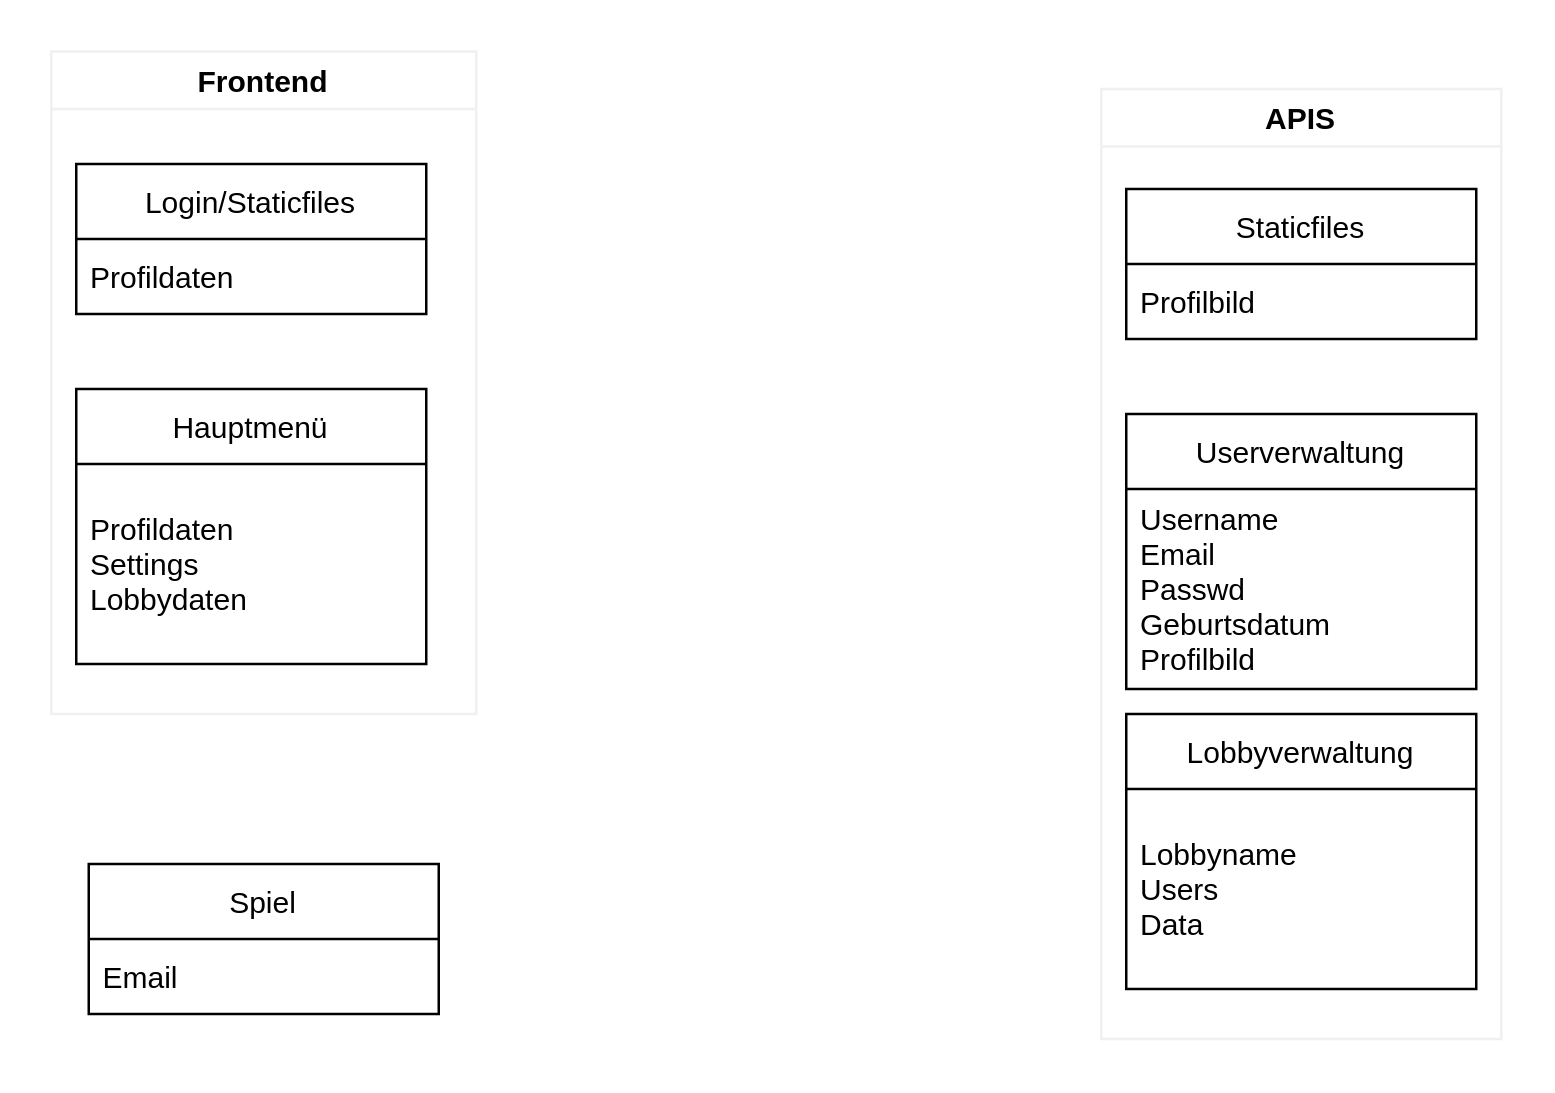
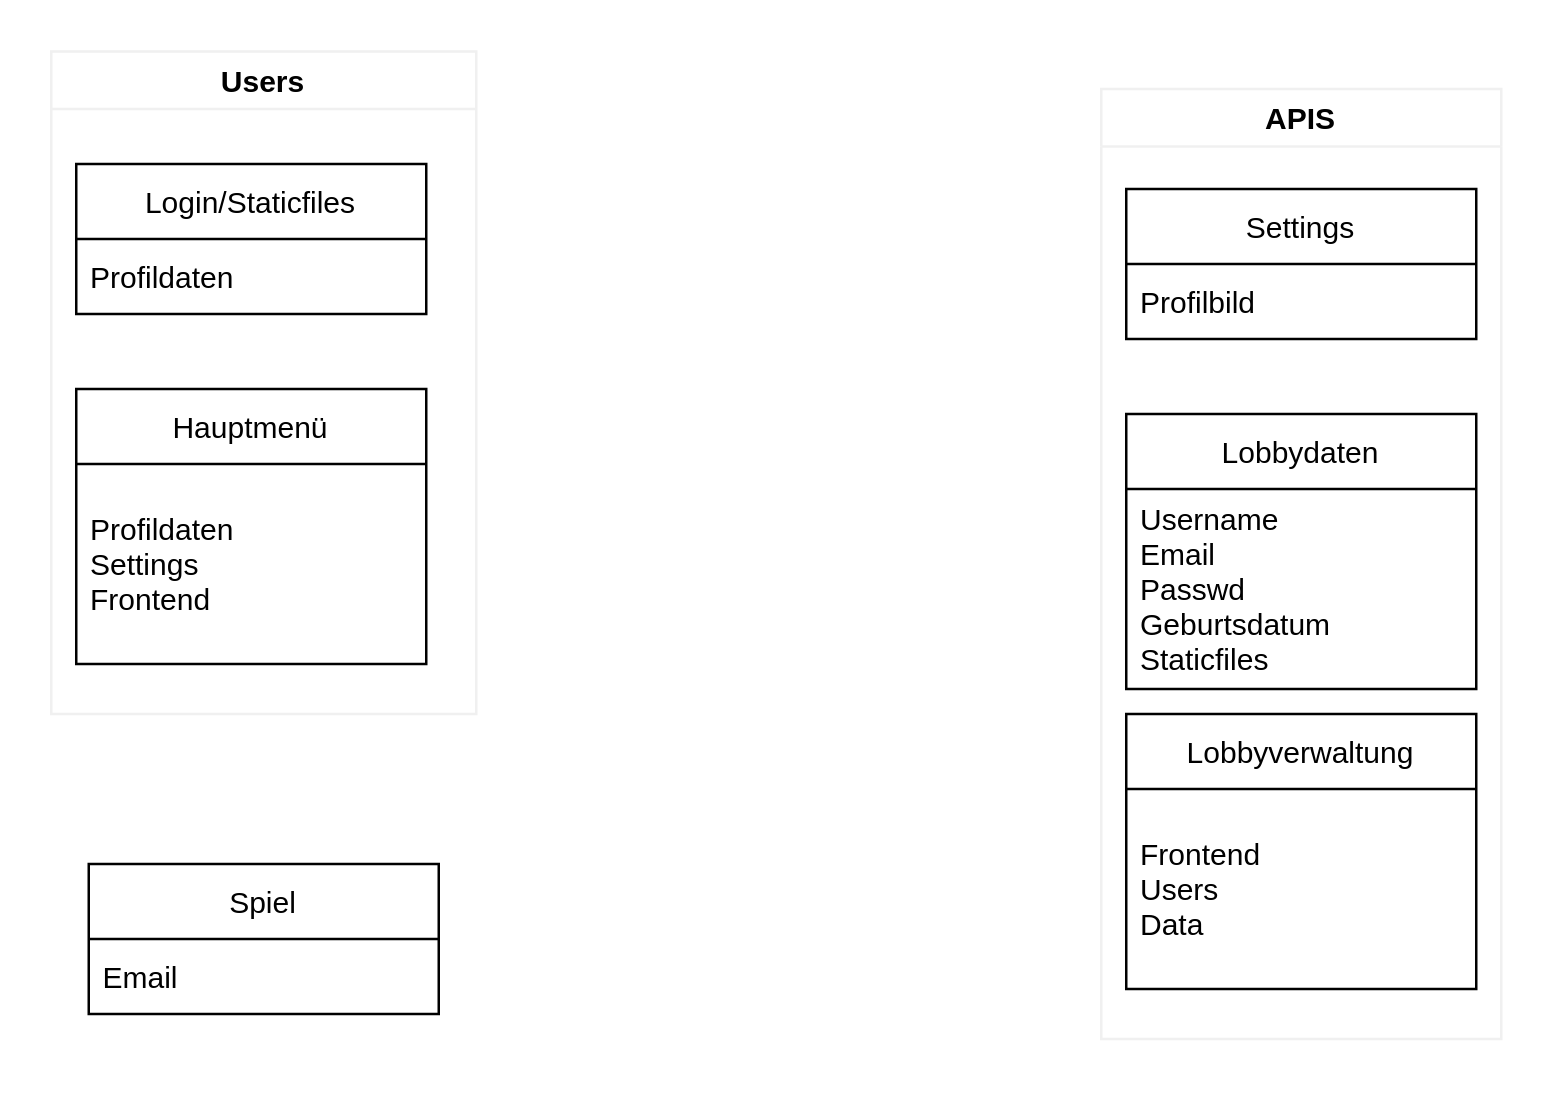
node "Frontend": label "Frontend" -> "Users"
node "Staticfiles": label "Staticfiles" -> "Settings"
node "Userverwaltung": label "Userverwaltung" -> "Lobbydaten"
node "Username Email Passwd Geburtsdatum Profilbild": label "Username Email Passwd Geburtsdatum Profilbild" -> "Username Email Passwd Geburtsdatum Staticfiles"
node "Profildaten Settings Lobbydaten": label "Profildaten Settings Lobbydaten" -> "Profildaten Settings Frontend"
node "Lobbyname Users Data": label "Lobbyname Users Data" -> "Frontend Users Data"
